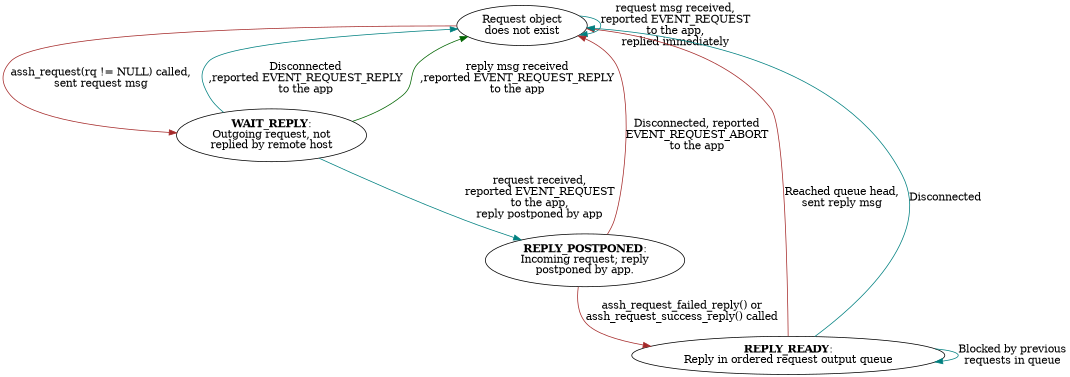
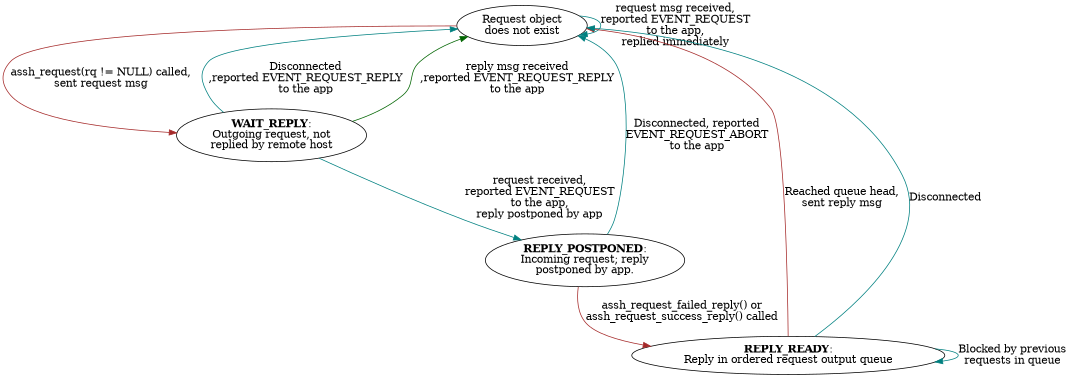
edge "REPLY_POSTPONED" -> "Request object": color brown -> teal
